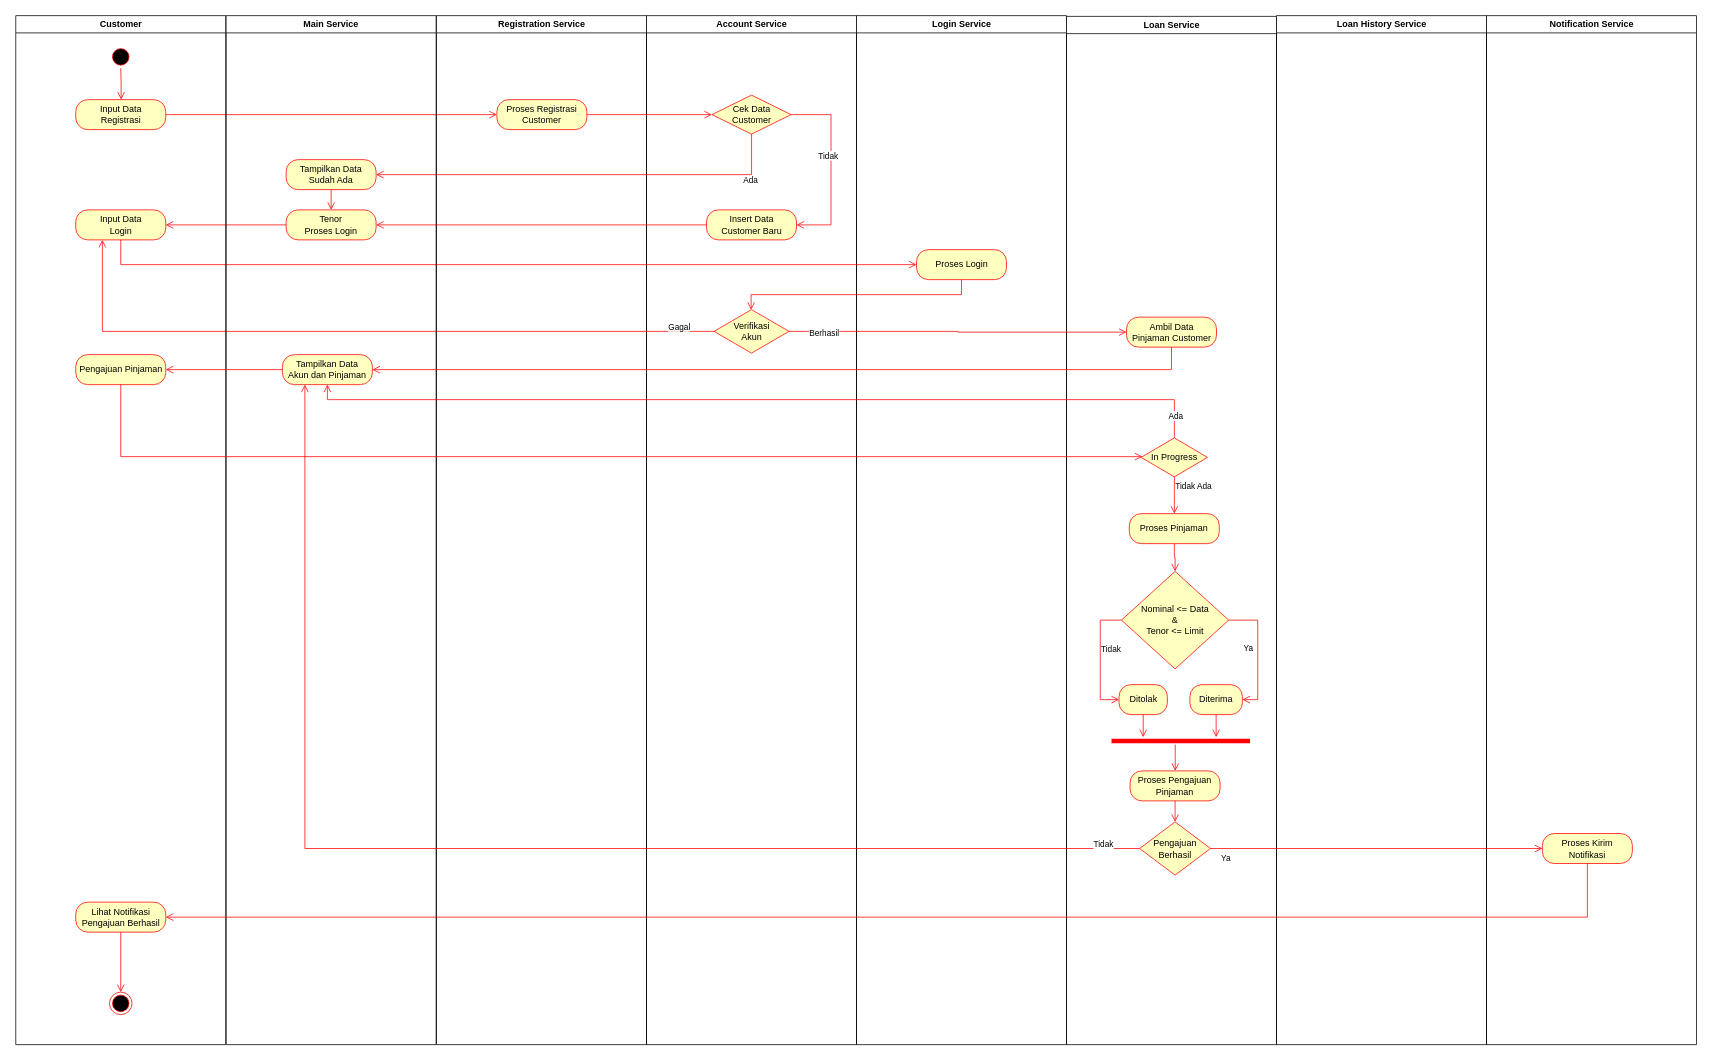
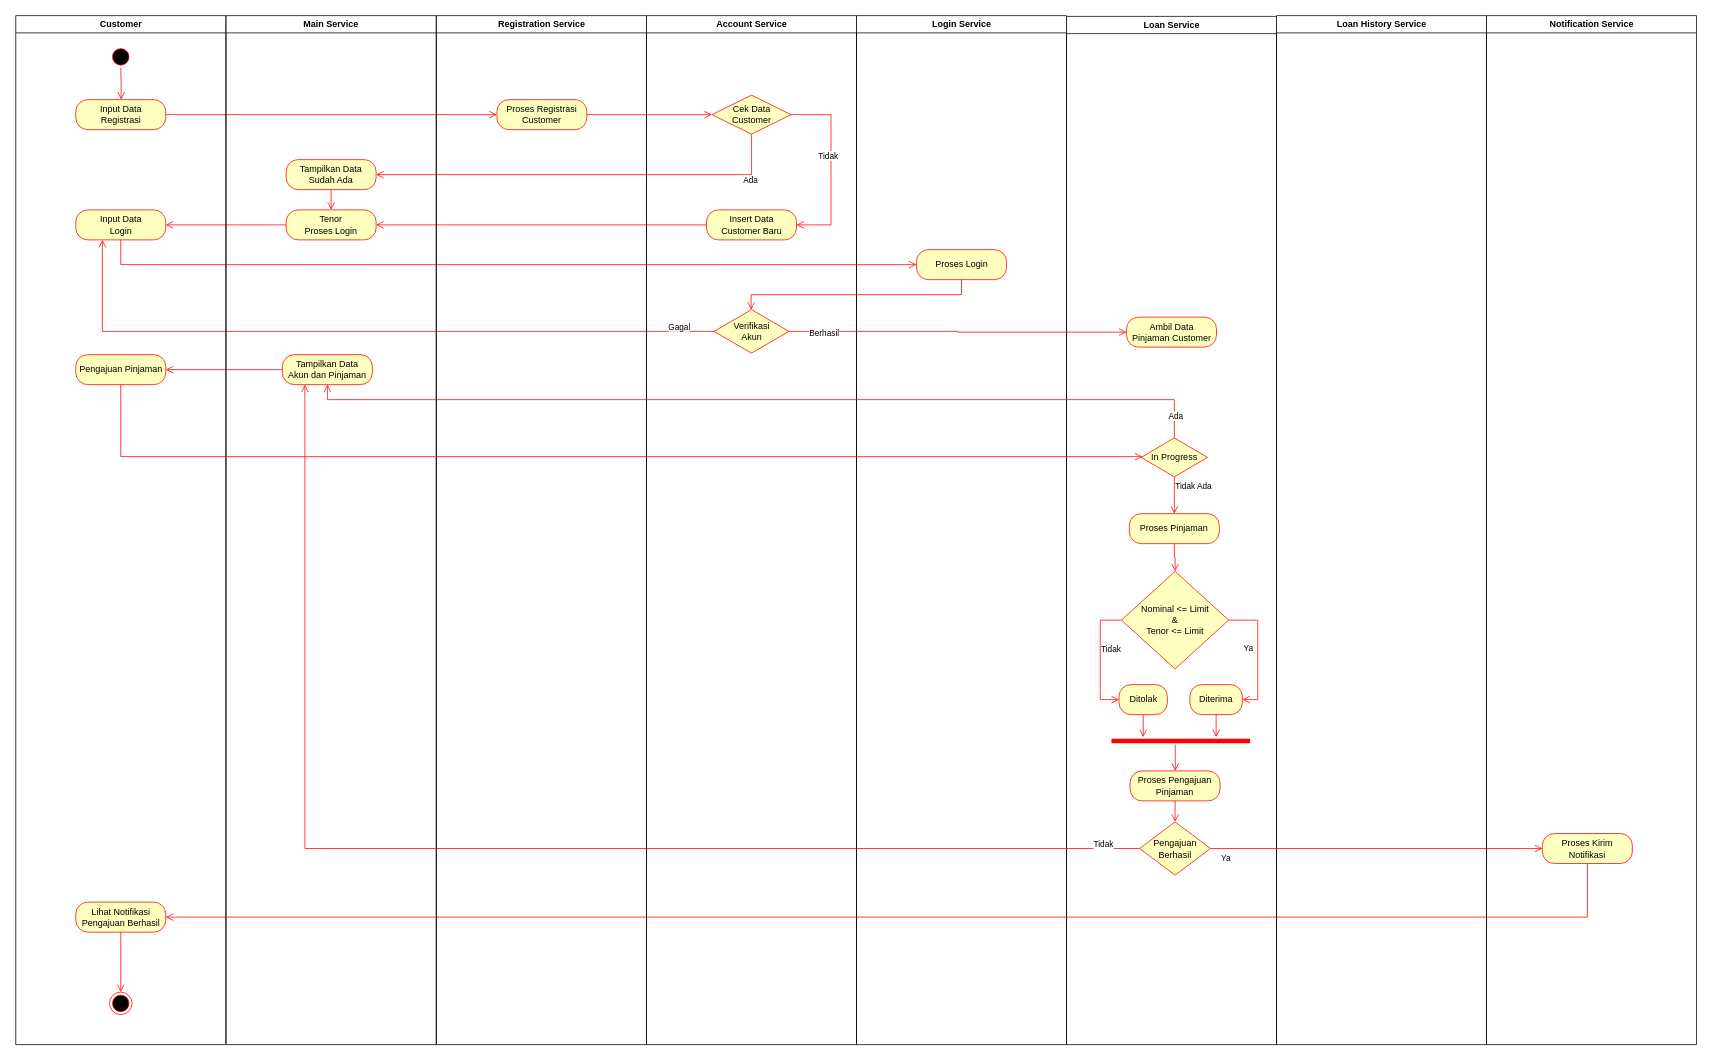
edge "Ambil Data Pinjaman Customer" -> "Tampilkan Data Akun dan Pinjaman": removed
node "Nominal <= Data & Tenor <= Limit": label "Nominal <= Data & Tenor <= Limit" -> "Nominal <= Limit & Tenor <= Limit"
